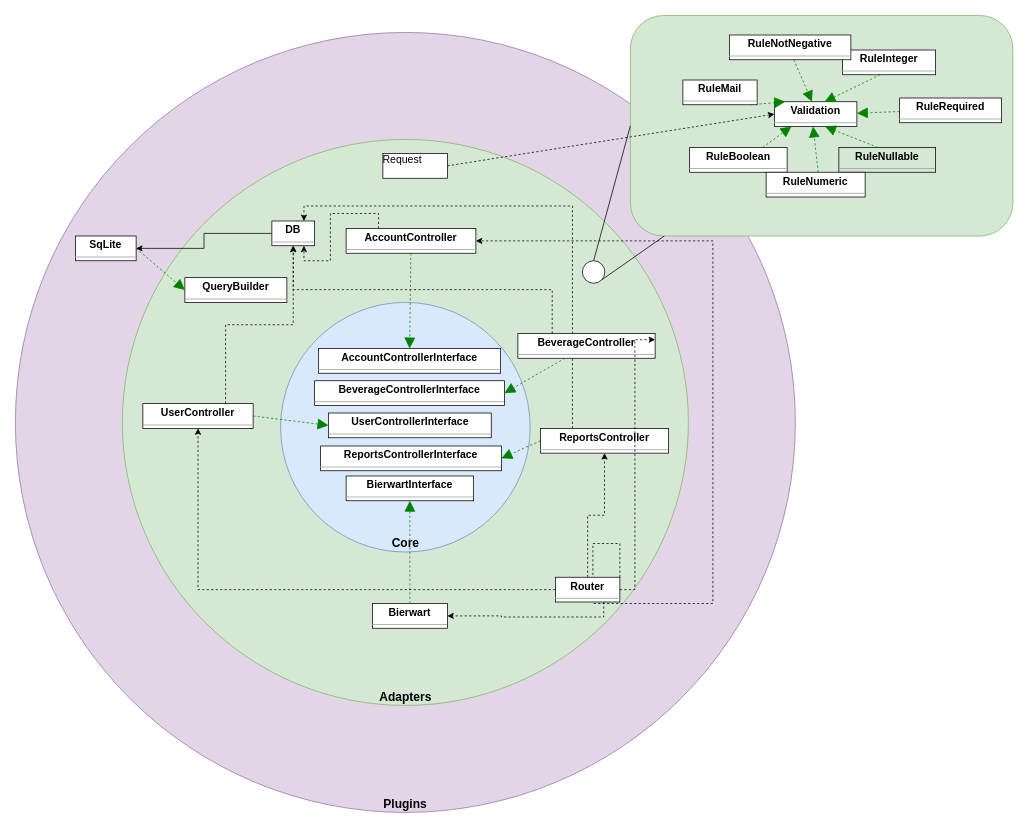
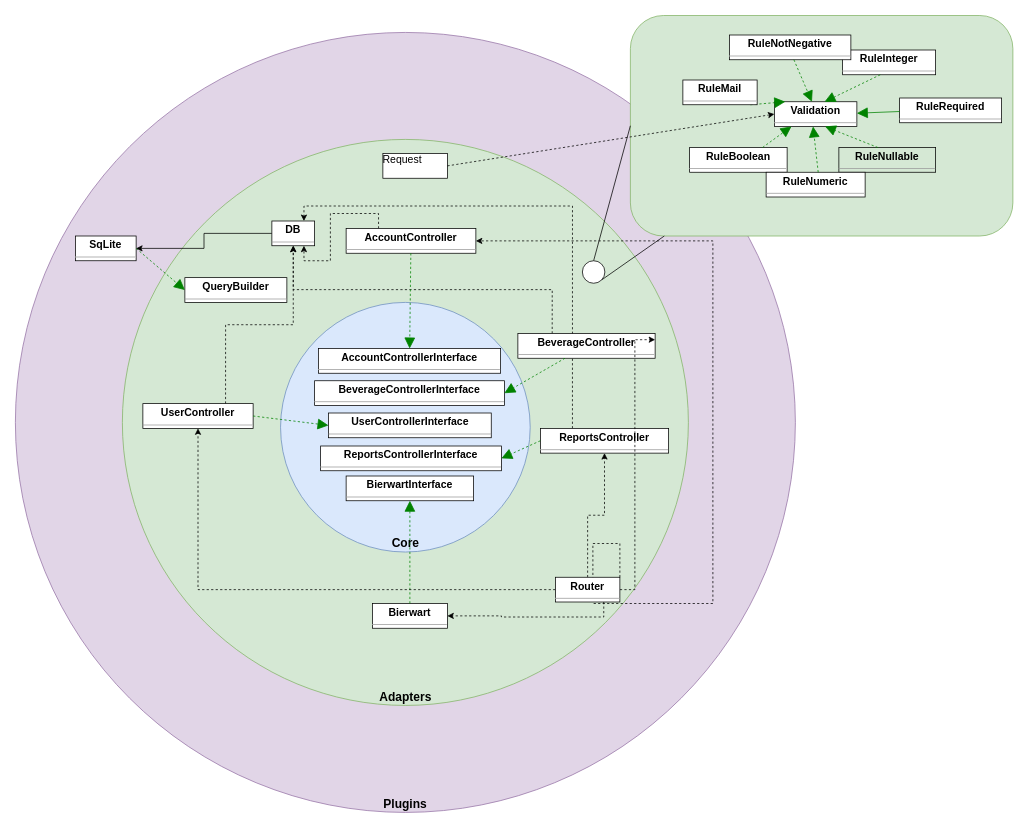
edge "RuleRequired" -> "Validation": style dashed -> solid
